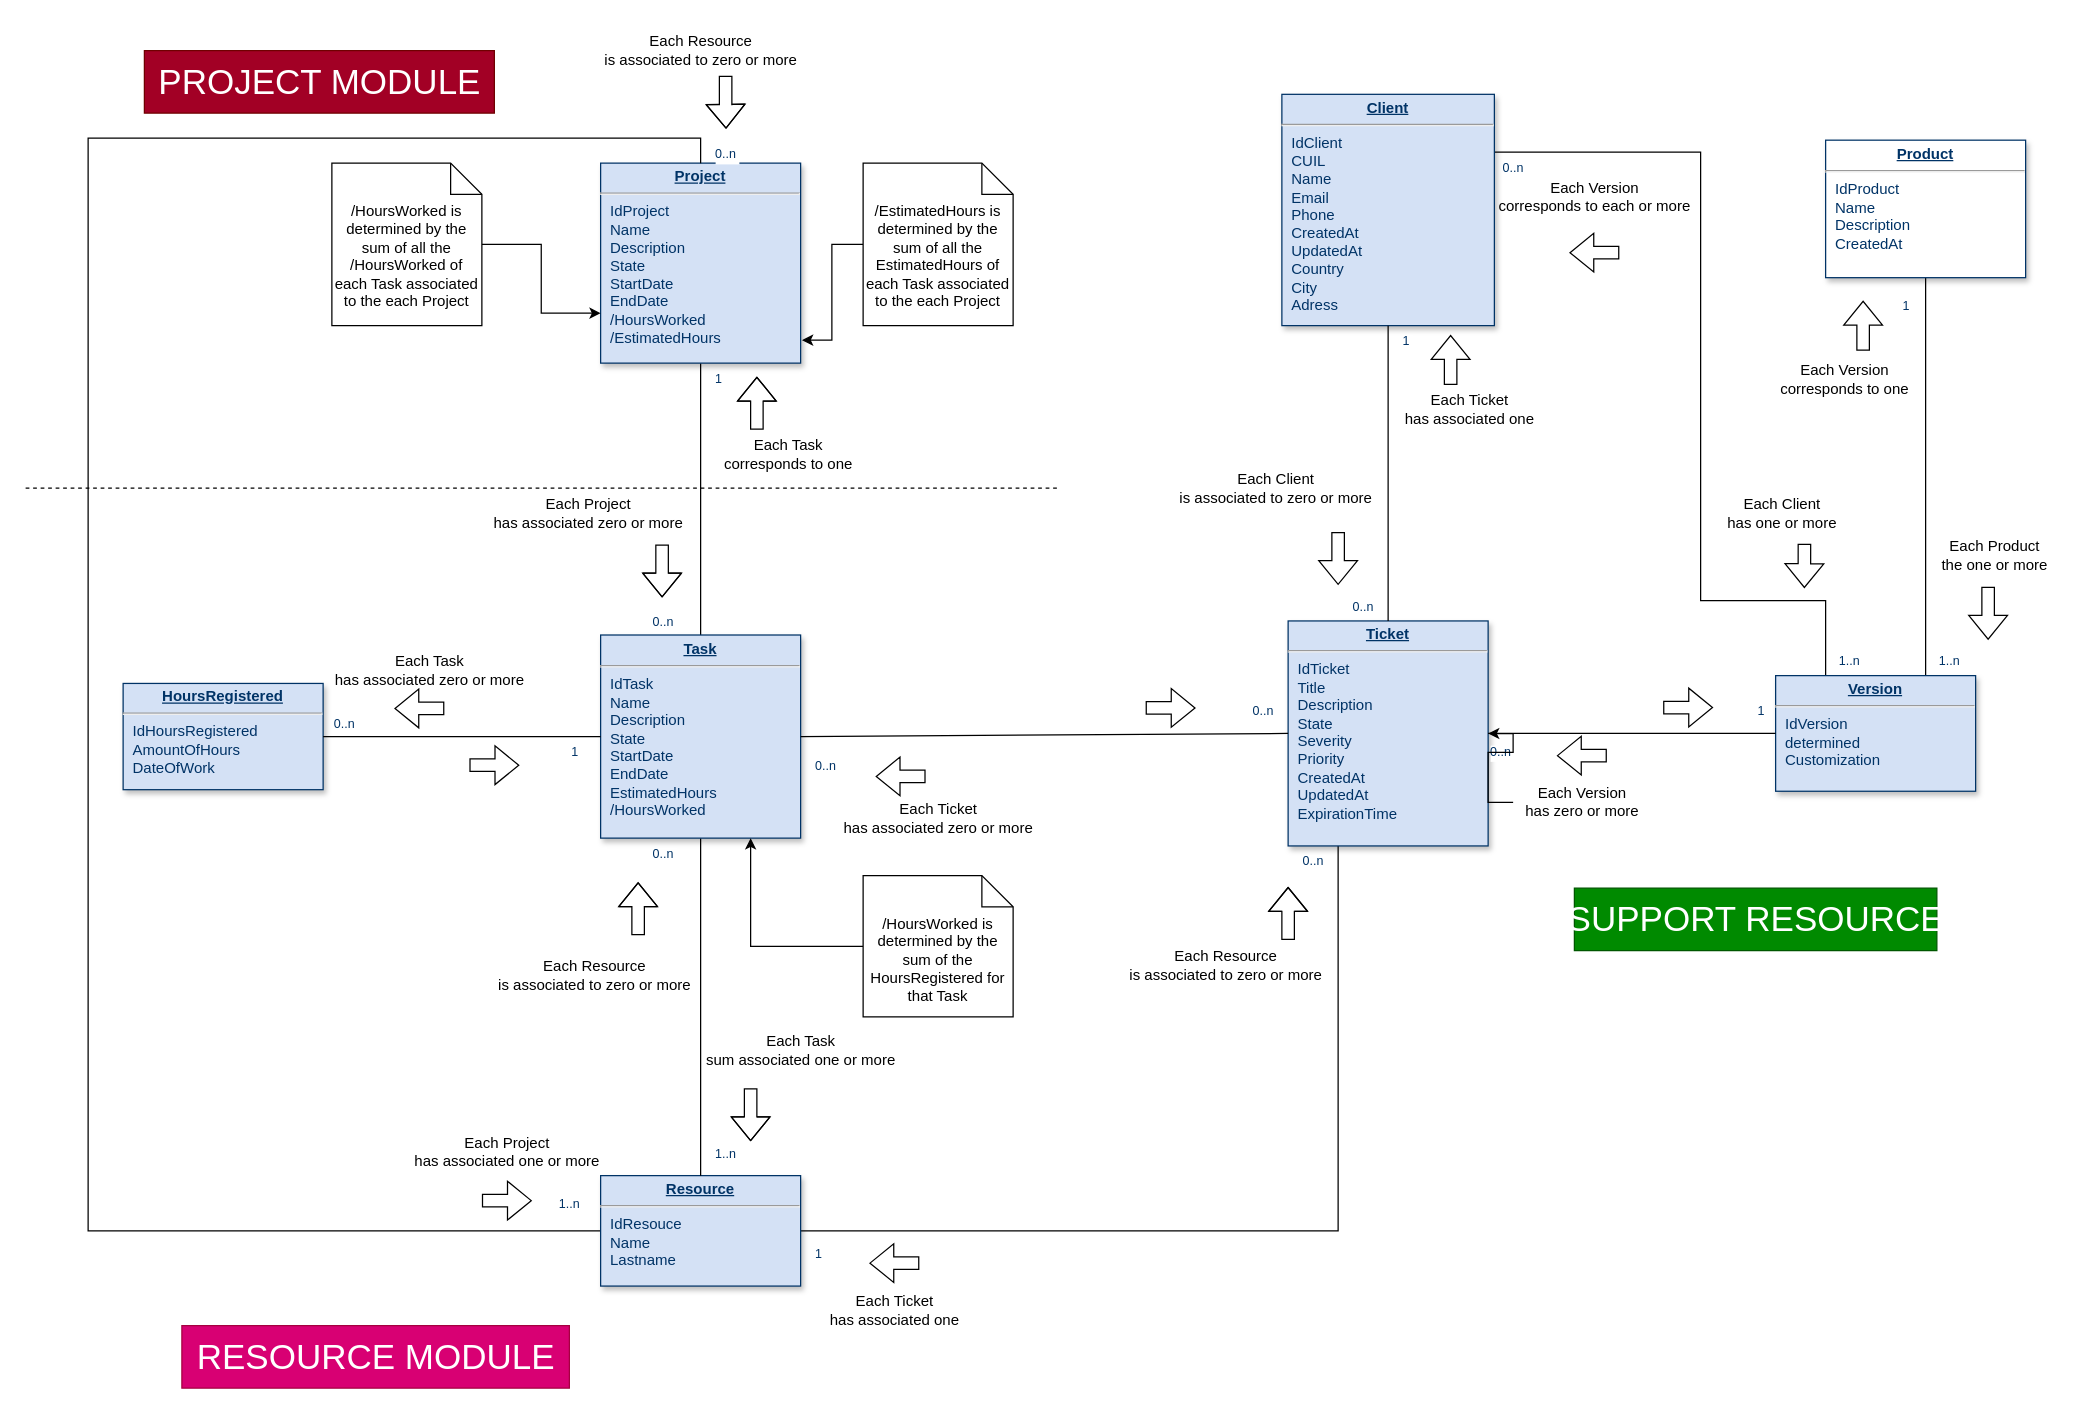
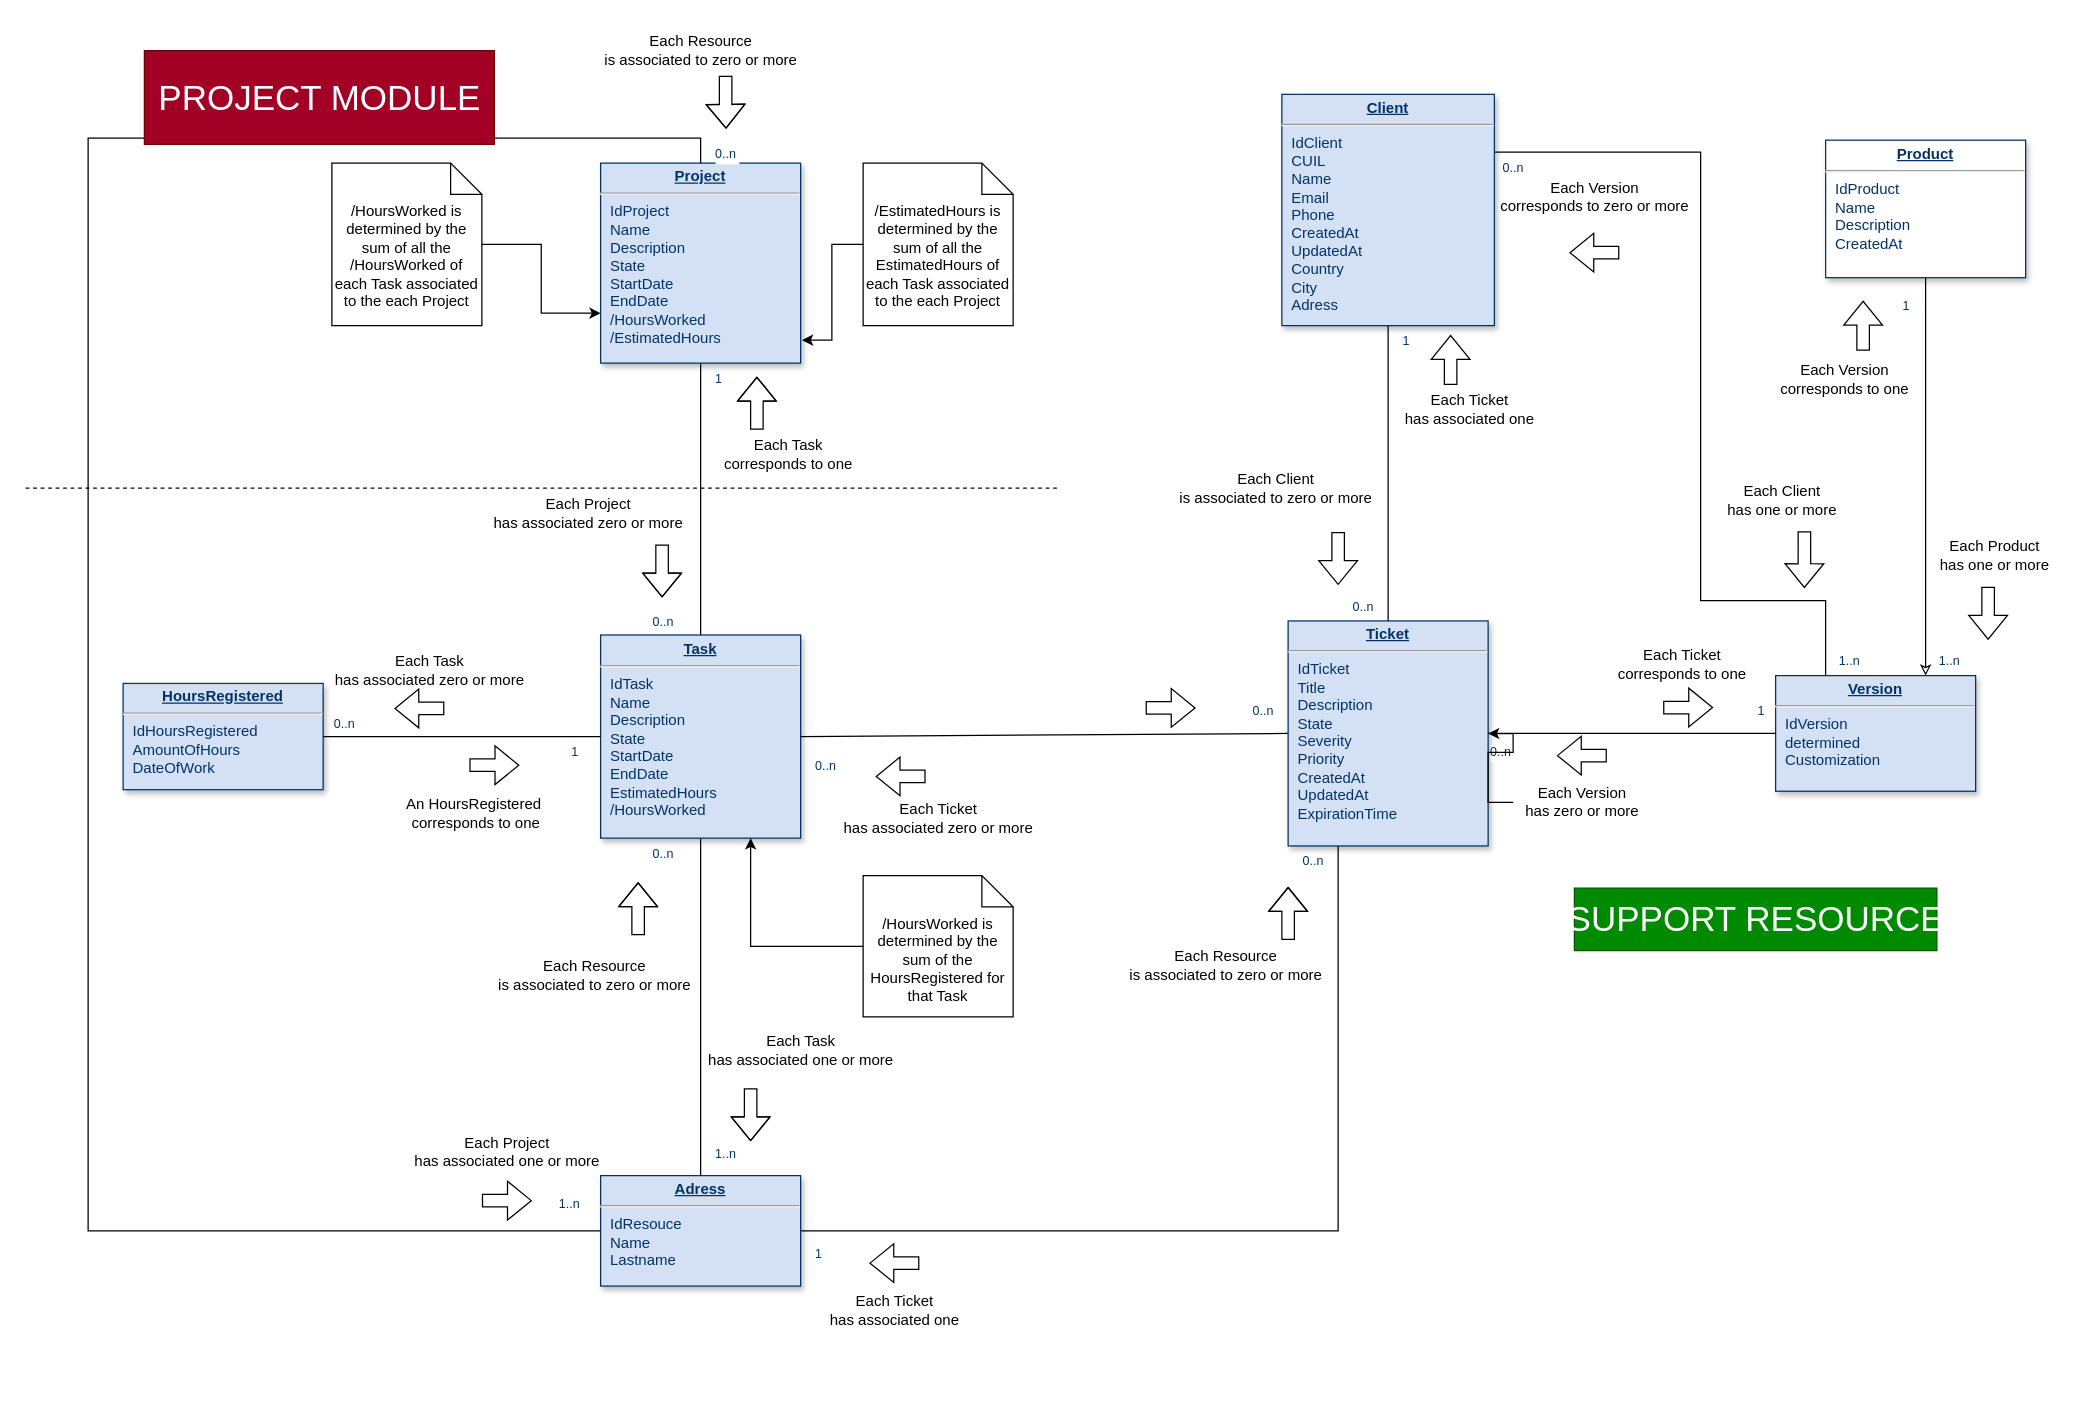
node "PROJECT MODULE": size 350x63 -> 350x94
node "Each Version corresponds to each or more": label "Each Version corresponds to each or more" -> "Each Version corresponds to zero or more"
node "Each Client has one or more": moved (1782, 513) -> (1782, 501)
node "Each Product the one or more": label "Each Product the one or more" -> "Each Product has one or more"
node "Each Ticket corresponds to one": added
edge "Product IdProduct Name Description CreatedAt" -- "Version IdVersion determined Customization": arrowhead none -> classic
node "An HoursRegistered corresponds to one": added
node "Each Task sum associated one or more": label "Each Task sum associated one or more" -> "Each Task has associated one or more"
node "Resource IdResouce Name Lastname": label "Resource IdResouce Name Lastname" -> "Adress IdResouce Name Lastname"
node "RESOURCE MODULE": removed
